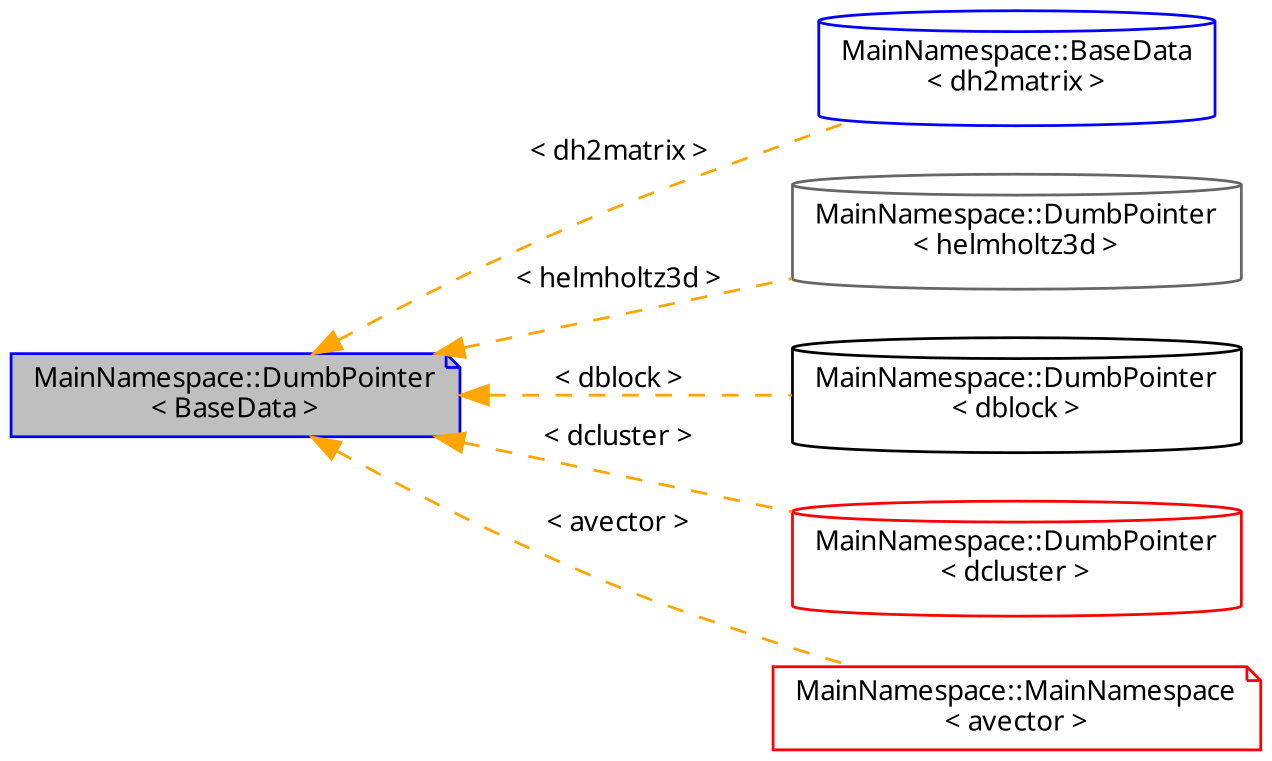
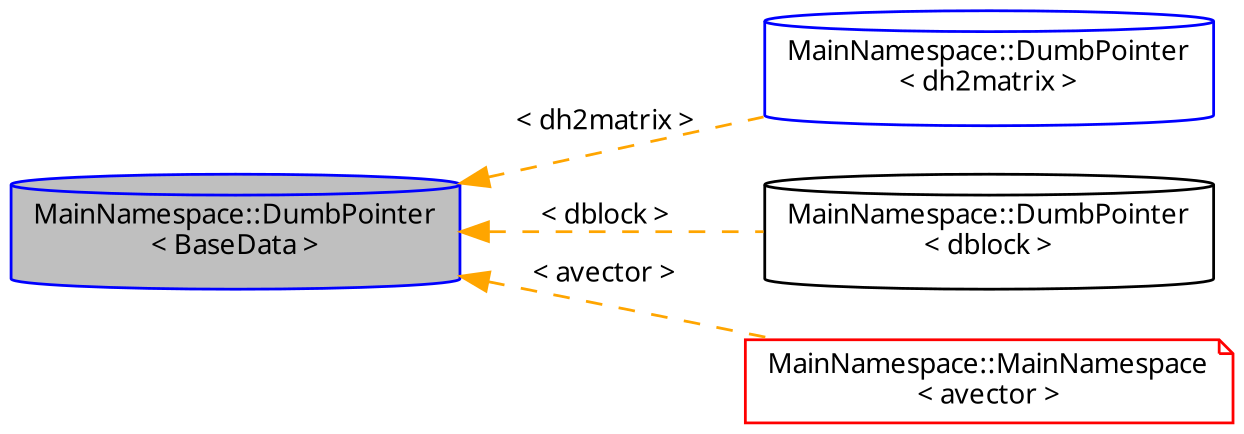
node "MainNamespace::BaseData < dh2matrix >": label "MainNamespace::BaseData < dh2matrix >" -> "MainNamespace::DumbPointer < dh2matrix >"
node "MainNamespace::DumbPointer < helmholtz3d >": removed
node "MainNamespace::DumbPointer < BaseData >": shape note -> cylinder
node "MainNamespace::DumbPointer < dcluster >": removed
